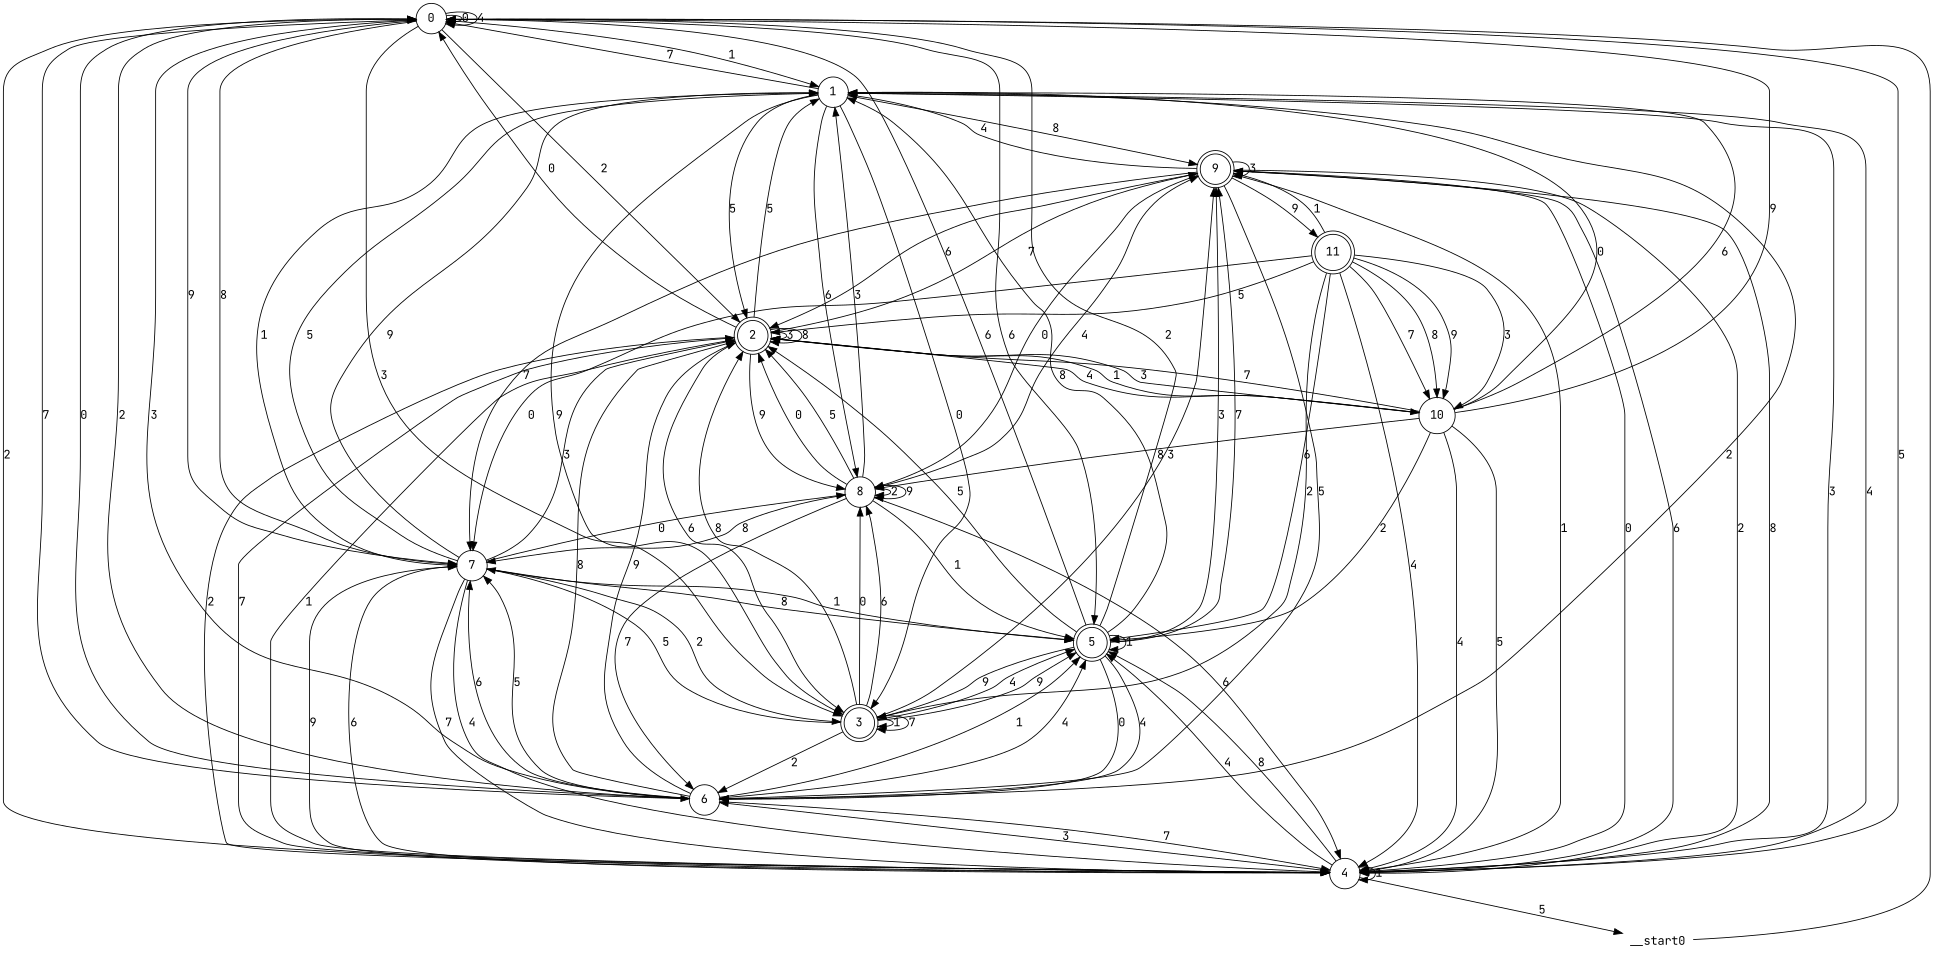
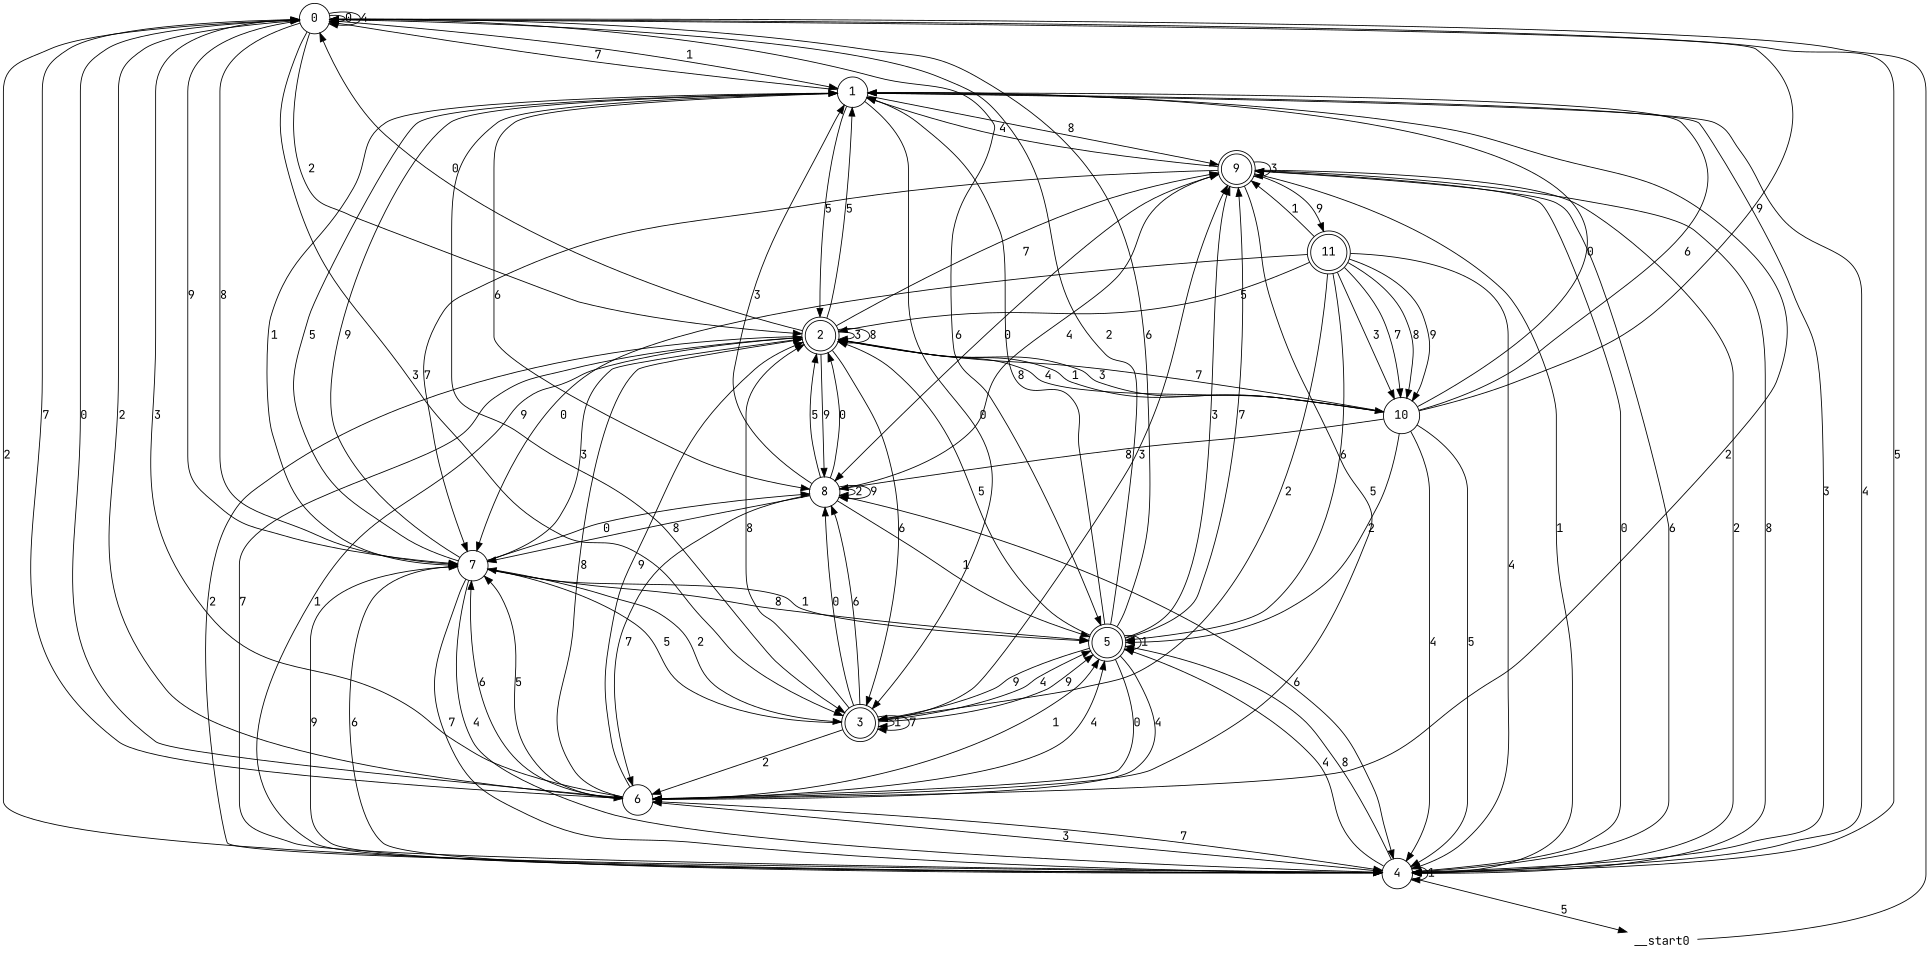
edge "9" -> "2": removed, label "6"
